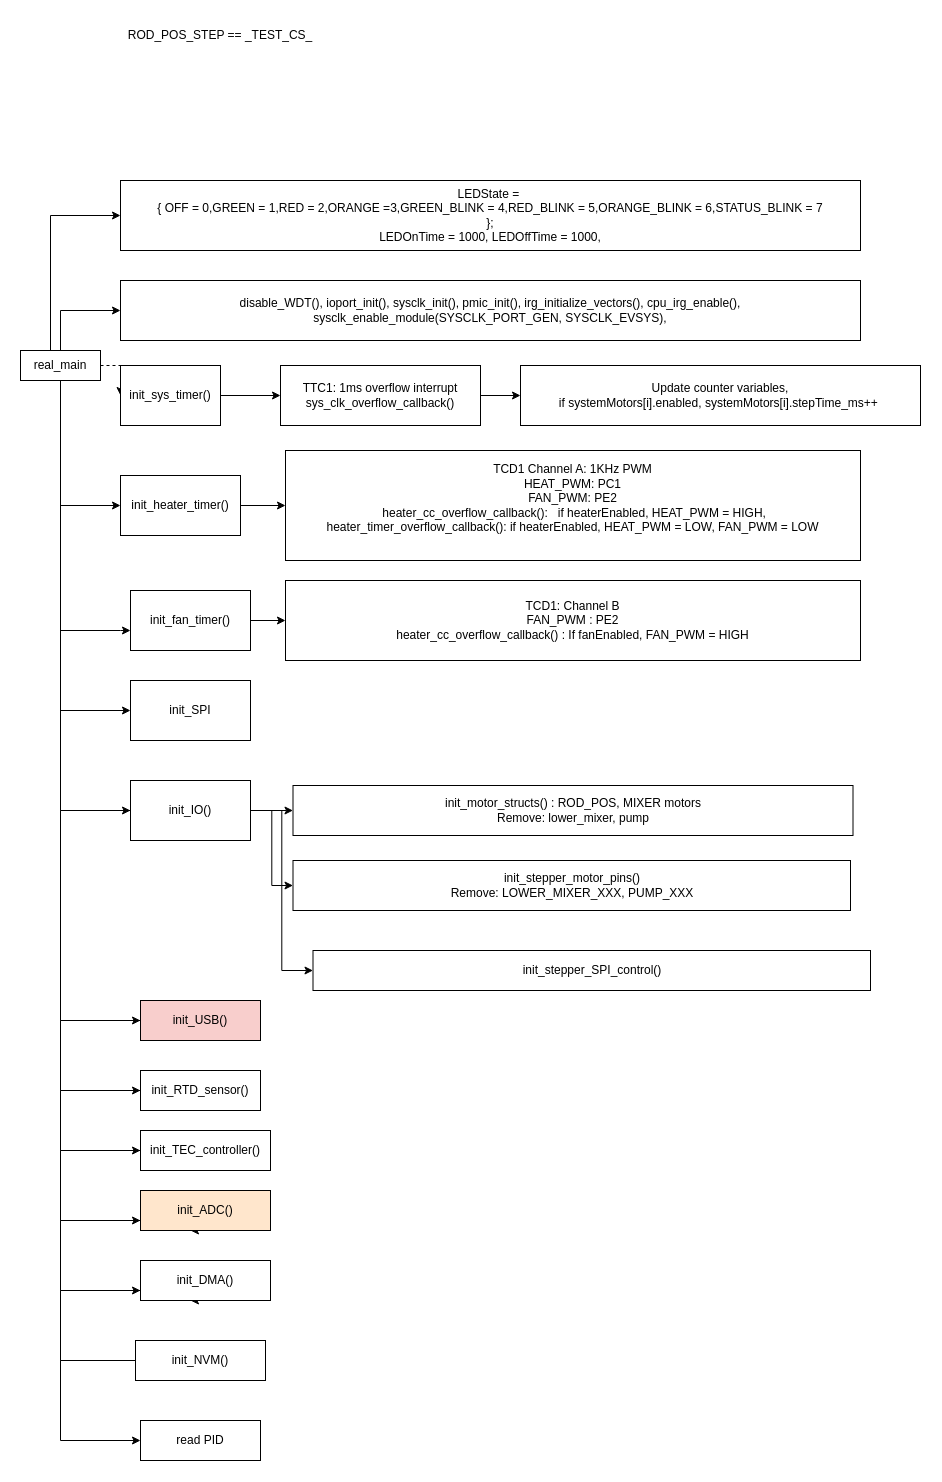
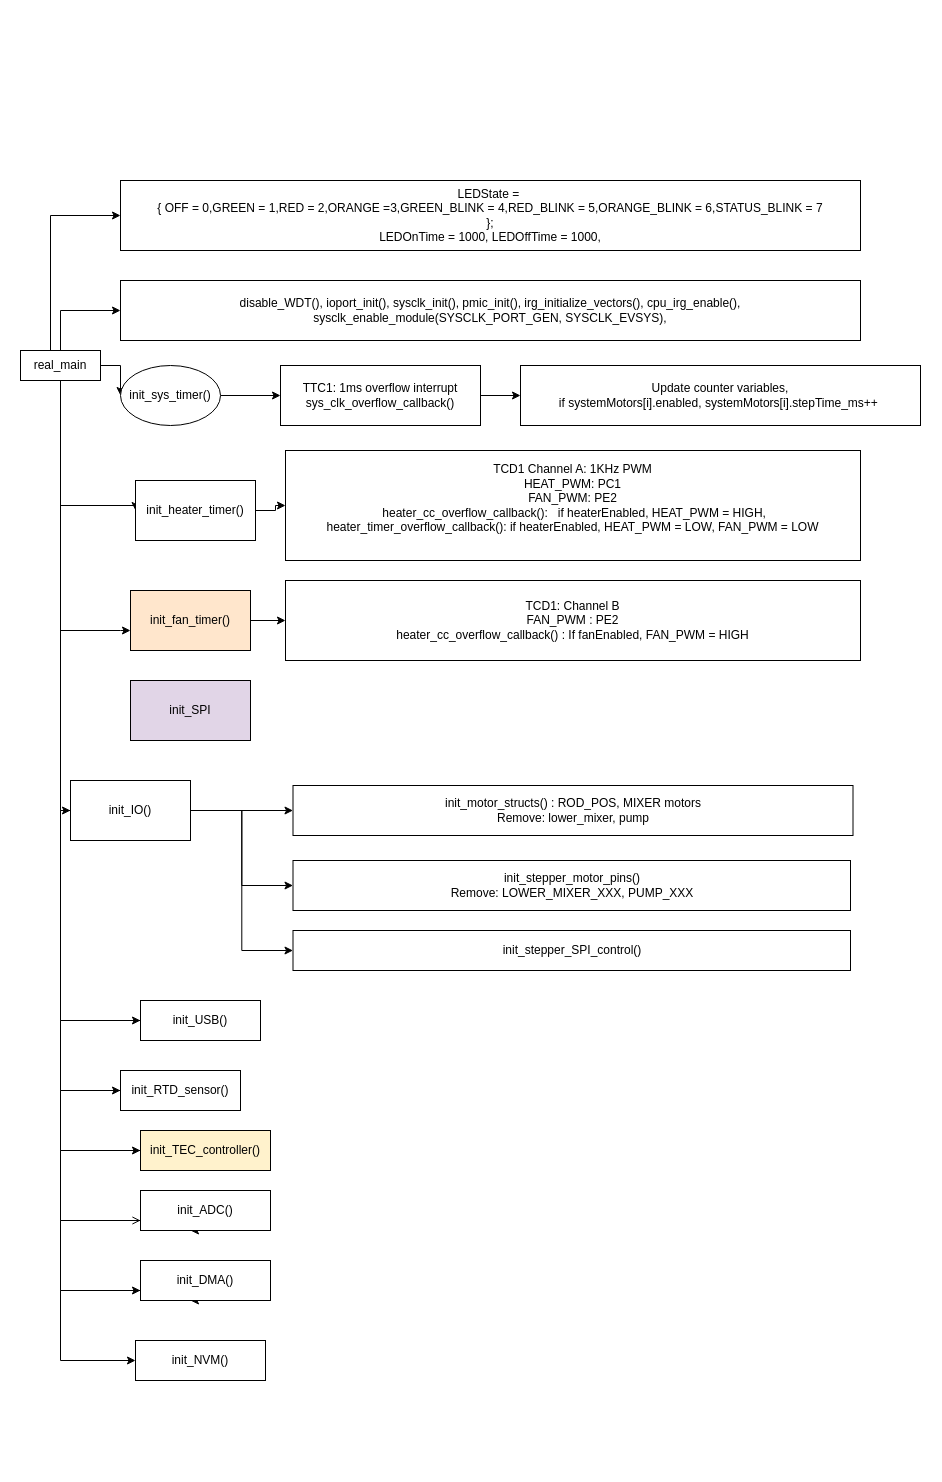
node "ROD_POS_STEP == _TEST_CS_": removed
edge "real_main" -> "init_sys_timer()": style dashed -> solid
node "init_sys_timer()": shape rectangle -> ellipse
node "init_heater_timer()": moved (181, 506) -> (196, 511)
node "init_fan_timer()": fillcolor #ffffff -> #ffe6cc
edge "real_main" -> "init_SPI": removed
node "init_SPI": fillcolor #ffffff -> #e1d5e7
node "init_IO()": moved (191, 811) -> (131, 811)
node "init_stepper_SPI_control()": moved (592, 971) -> (572, 951)
node "init_USB()": fillcolor #f8cecc -> #ffffff
node "init_RTD_sensor()": moved (201, 1091) -> (181, 1091)
edge "init_TEC_controller()" -> "init_ADC()": arrowhead classic -> open
node "init_TEC_controller()": fillcolor #ffffff -> #fff2cc
node "init_ADC()": fillcolor #ffe6cc -> #ffffff
edge "init_DMA()" -- "init_NVM()": arrowhead none -> classic
edge "init_NVM()" -> "read PID": removed
node "read PID": removed
